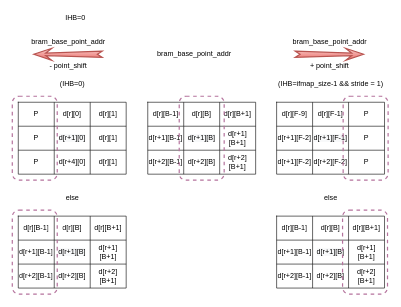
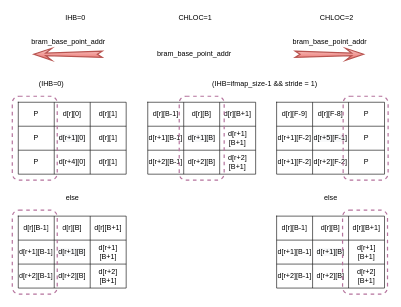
node "CHLOC=1": added
node "CHLOC=2": added
node "- point_shift": removed
node "+ point_shift": removed
node "(IHB=0)": moved (72, 84) -> (51, 84)
node "(IHB=ifmap_size-1 && stride = 1)": moved (331, 84) -> (265, 84)
node "d[r][F-1]": label "d[r][F-1]" -> "d[r][F-8]"
node "d[r+1][F-1]": label "d[r+1][F-1]" -> "d[r+5][F-1]"
